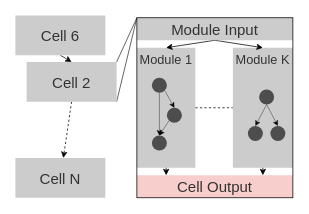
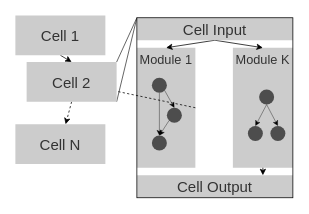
node "Module Input": label "Module Input" -> "Cell Input"
node "Cell 6": label "Cell 6" -> "Cell 1"
edge "Module 1" -- "Module K": now "Module 1" -- "Cell 2"
edge "Module 1" -> "Cell Output": removed
node "Cell N": moved (60, 178) -> (60, 144)
node "Cell Output": fillcolor #f8cecc -> #cccccc
